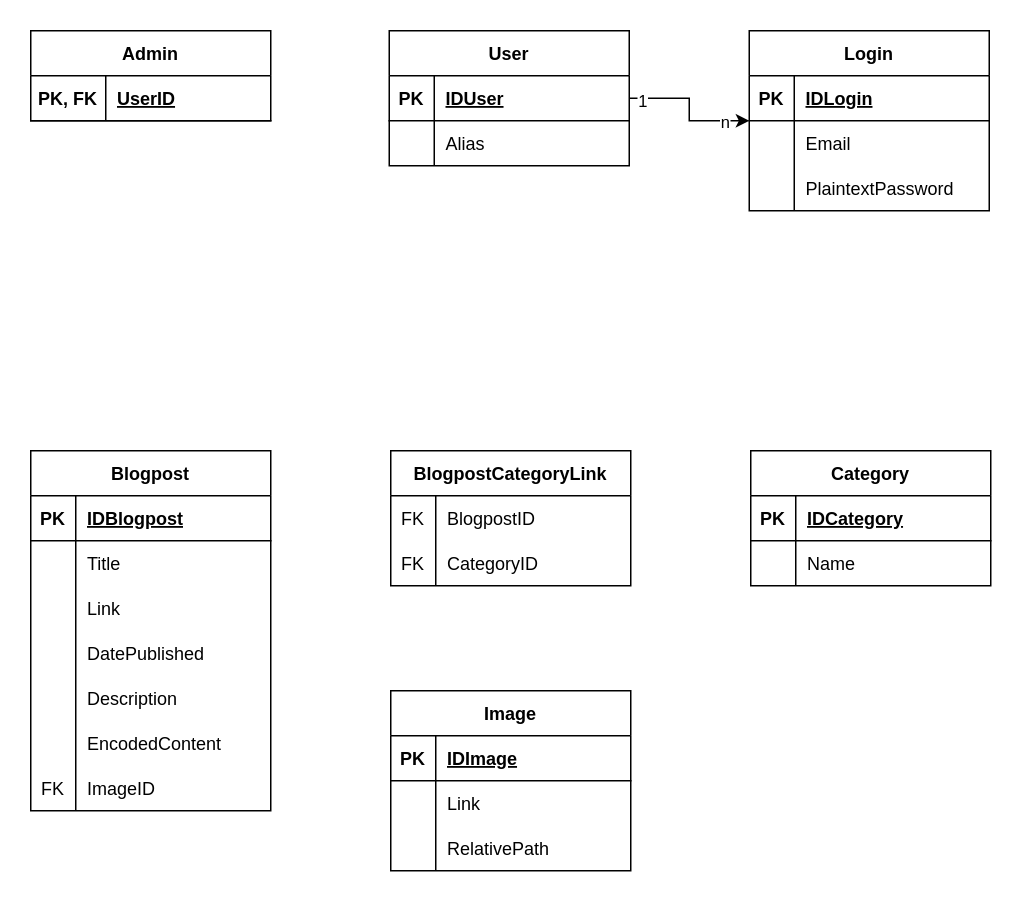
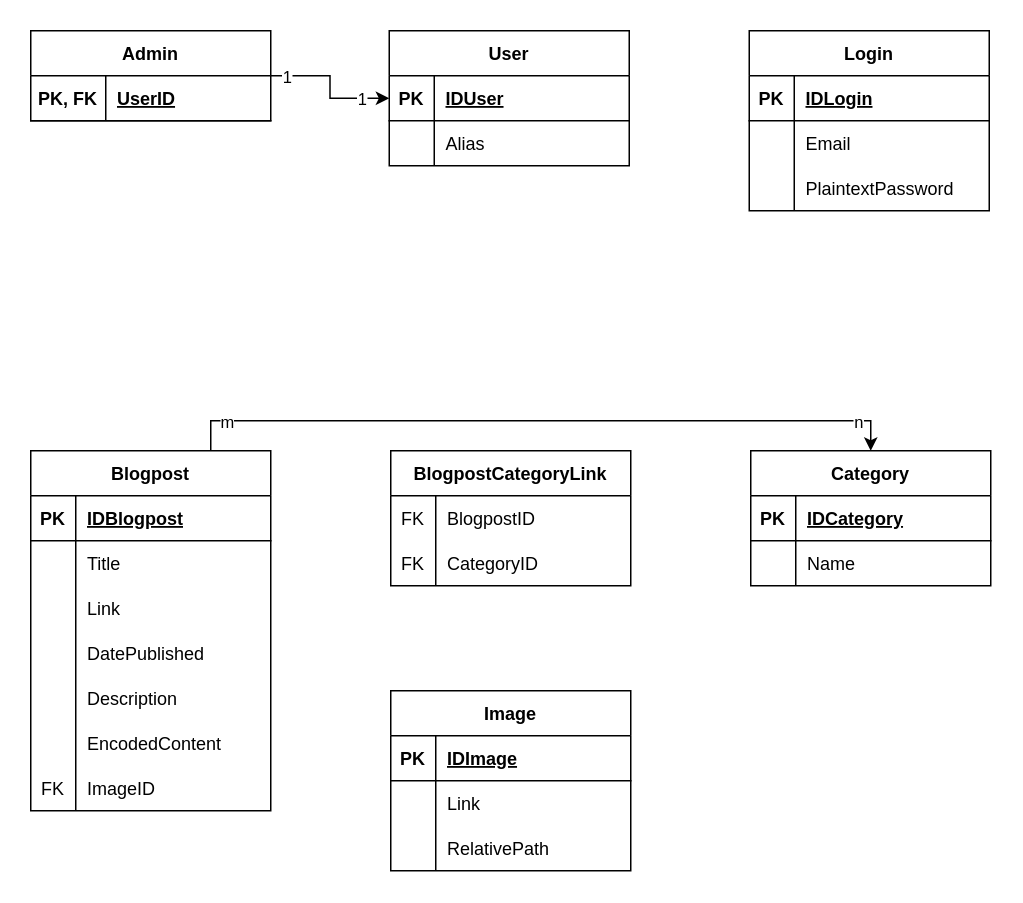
edge "Admin" -> "User": added, labels "1", "1"
edge "User" -> "Login": removed, labels "1", "n"
edge "Blogpost" -> "Category": added, labels "m", "n"
